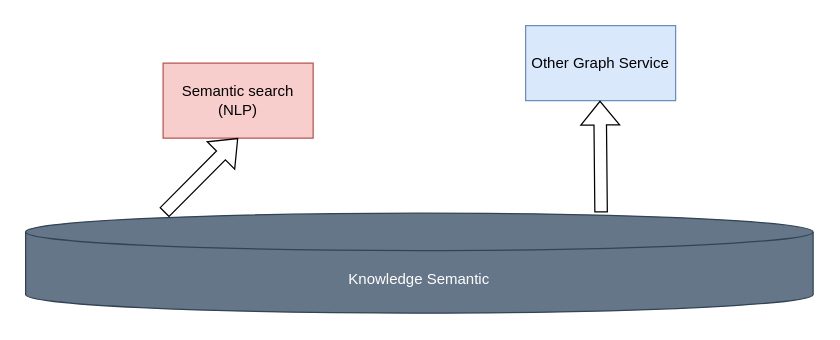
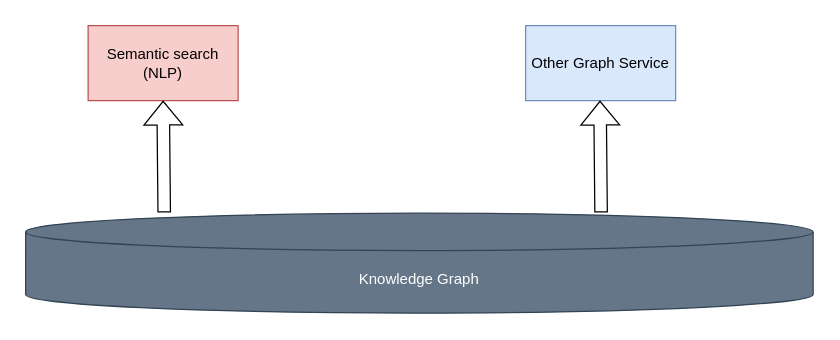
node "Semantic search (NLP)": moved (238, 101) -> (163, 63)
node "Knowledge Semantic": label "Knowledge Semantic" -> "Knowledge Graph"
